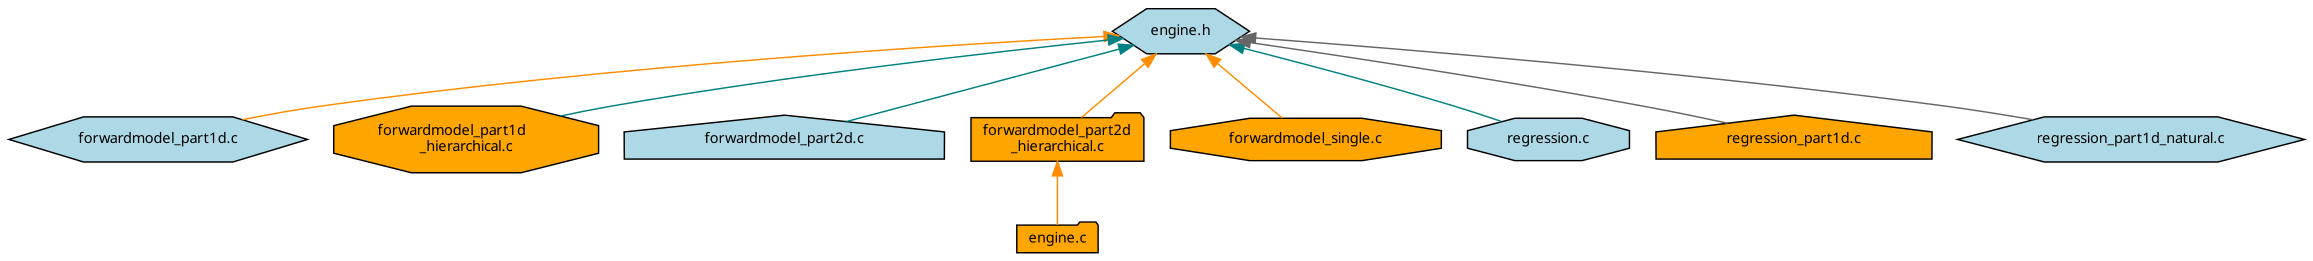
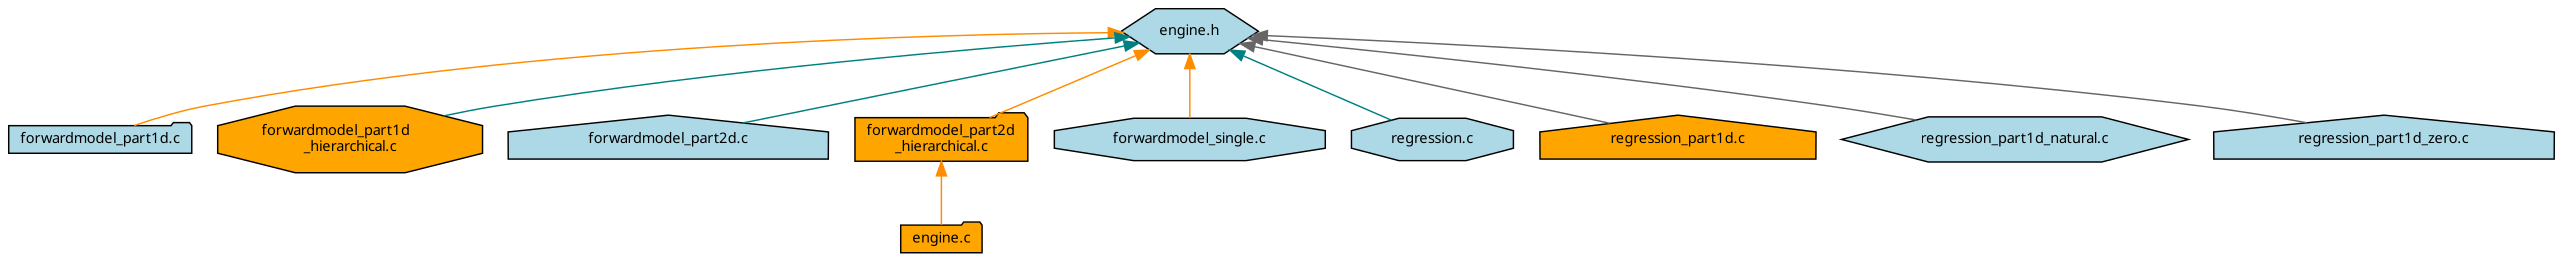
node "forwardmodel_part1d.c": shape hexagon -> folder
node "forwardmodel_single.c": fillcolor orange -> lightblue
node "regression_part1d_zero.c": added
